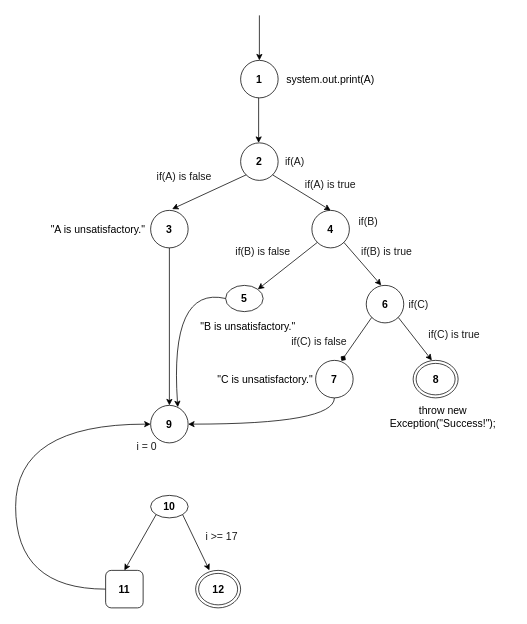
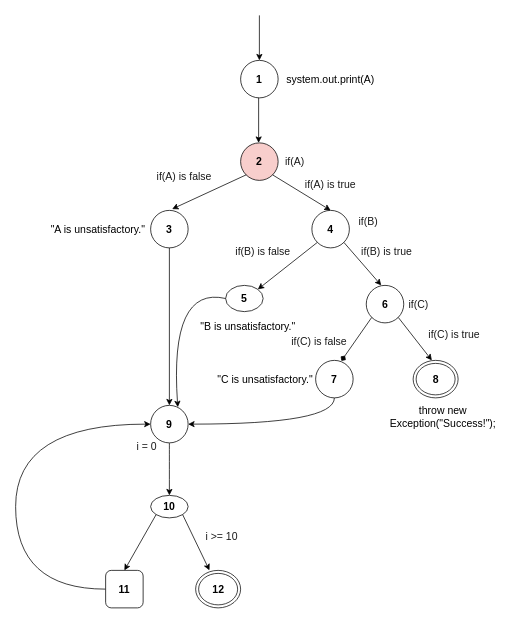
node "2": fillcolor #ffffff -> #f8cecc
edge "9" -> "10": added
node "i >= 17": label "i >= 17" -> "i >= 10"
